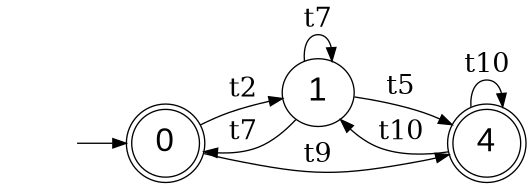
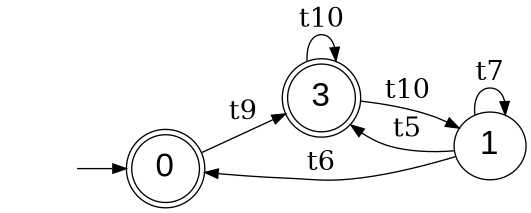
edge "0" -> "1": removed, label "t2"
edge "1" -> "0": label "t7" -> "t6"
node "4": label "4" -> "3"
